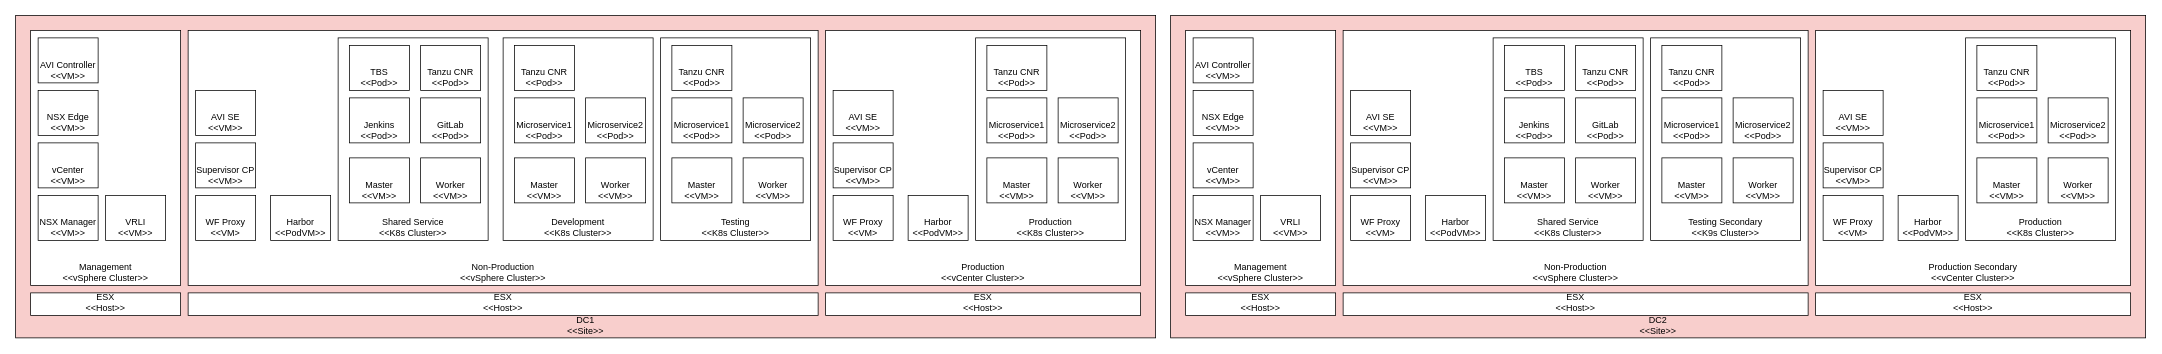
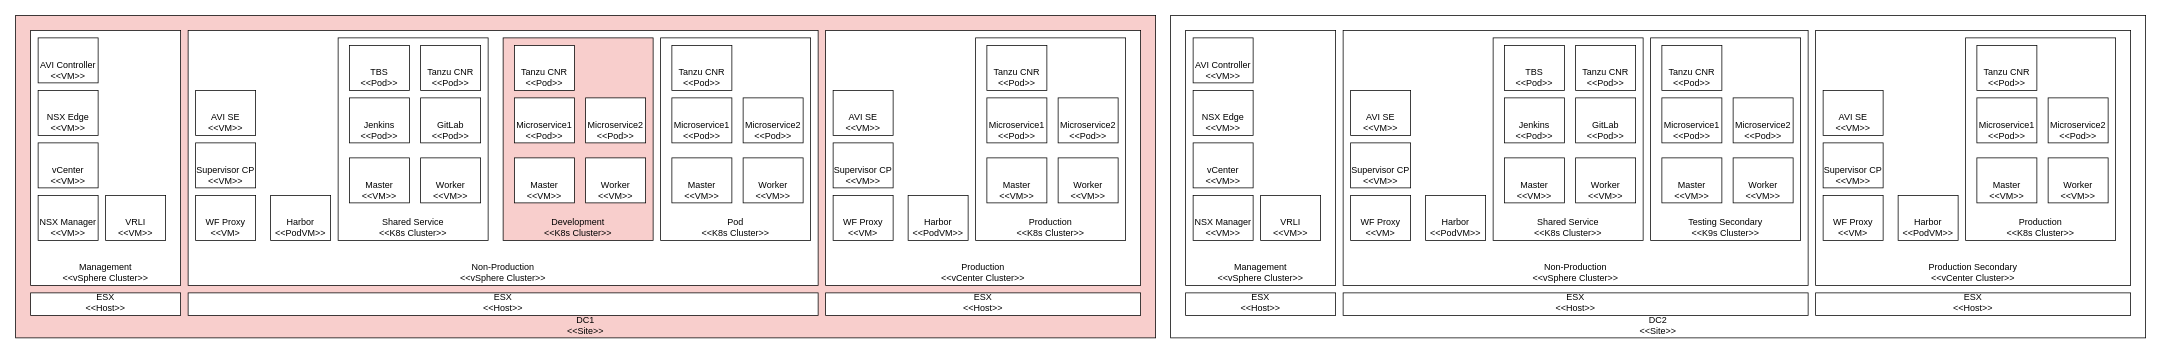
node "Development <<K8s Cluster>>": fillcolor #ffffff -> #f8cecc
node "Testing <<K8s Cluster>>": label "Testing <<K8s Cluster>>" -> "Pod <<K8s Cluster>>"
node "DC2 <<Site>>": fillcolor #f8cecc -> #ffffff
